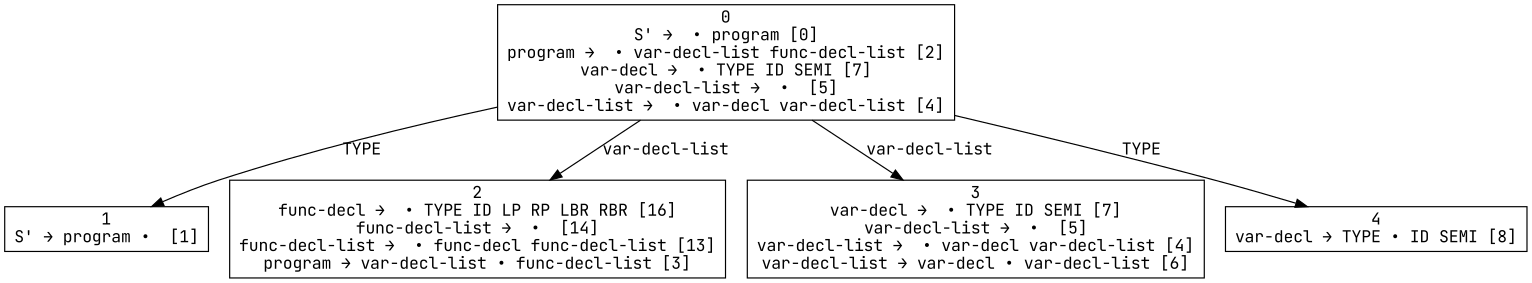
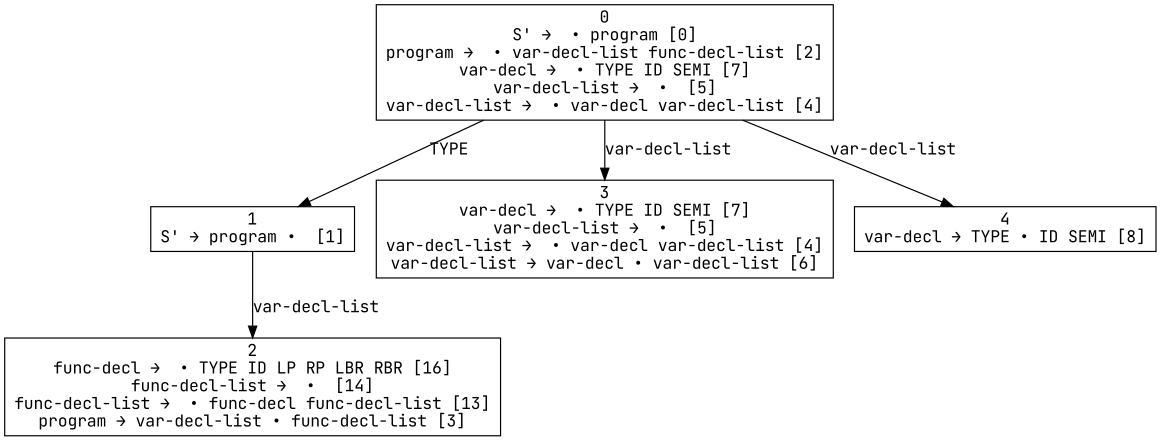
edge "0" -> "2": now "1" -> "2"
edge "0" -> "4": label "TYPE" -> "var-decl-list"
